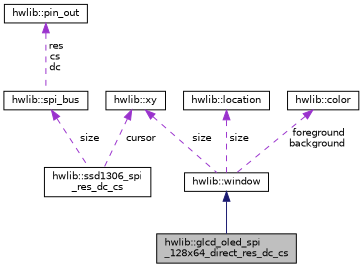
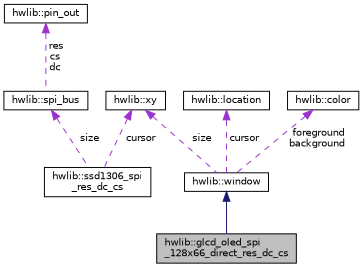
edge "hwlib::window" -> "hwlib::location": label " size" -> " cursor"
node "hwlib::glcd_oled_spi _128x64_direct_res_dc_cs": label "hwlib::glcd_oled_spi _128x64_direct_res_dc_cs" -> "hwlib::glcd_oled_spi _128x66_direct_res_dc_cs"
